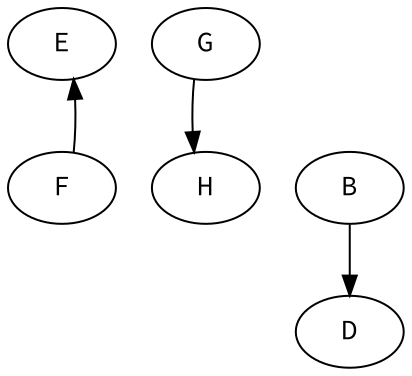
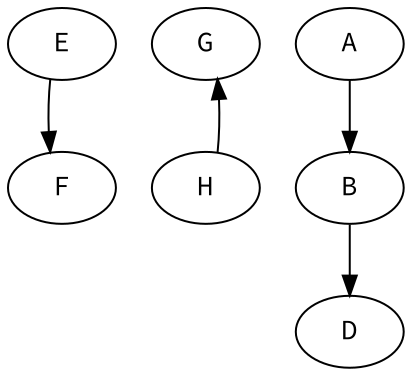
node "A": added
edge "G" -> "H": reversed
edge "F" -> "E": reversed
